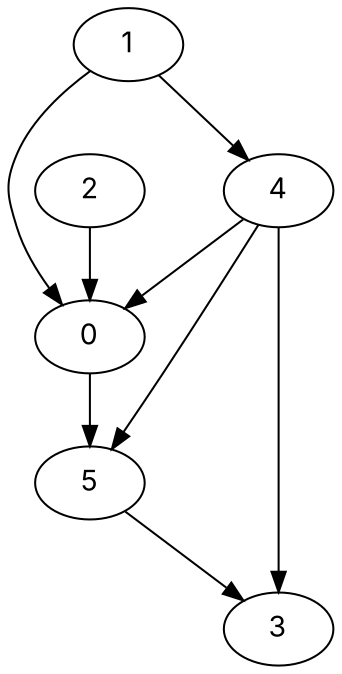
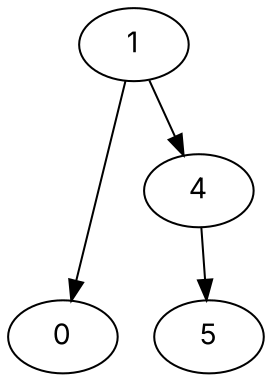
node "2": removed
edge "4" -> "0": removed
edge "0" -> "5": removed
node "3": removed
